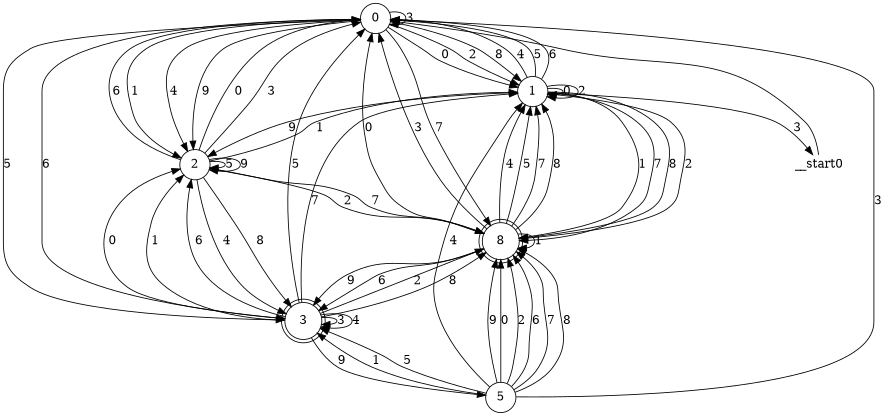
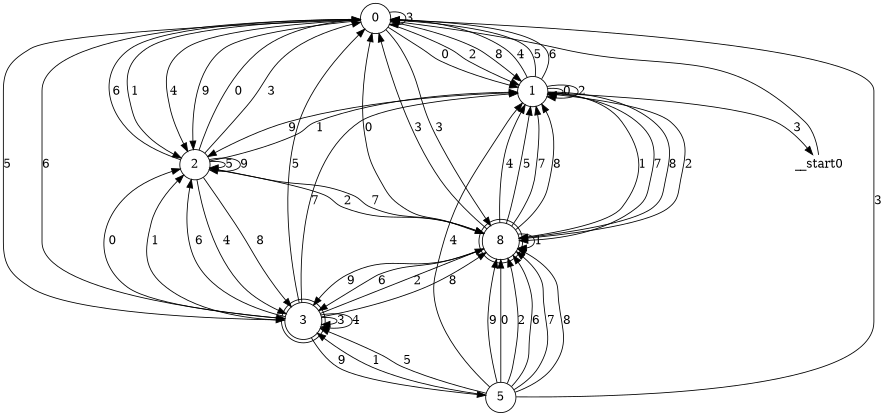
edge "0" -> "8": label "7" -> "3"
